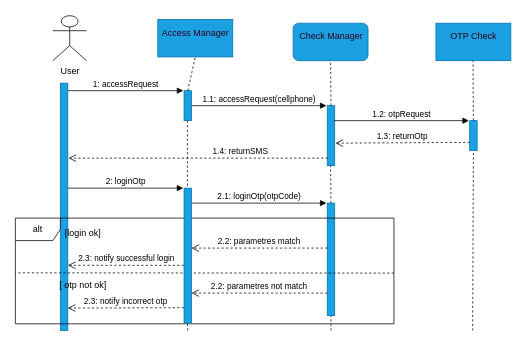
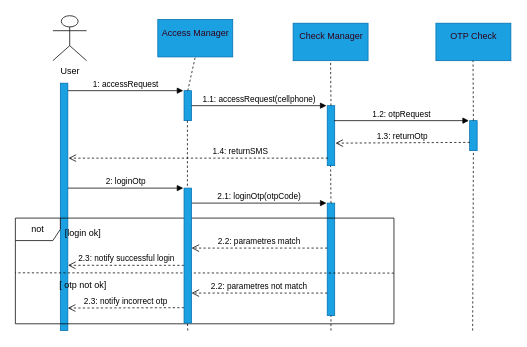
node "Check Manager": shape rounded rectangle -> rectangle
node "alt": label "alt" -> "not"
